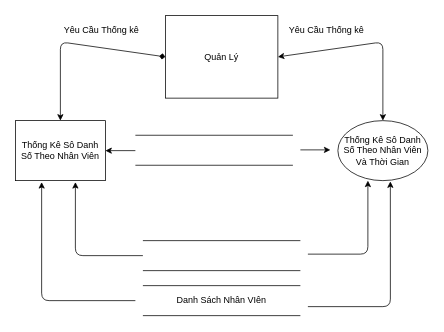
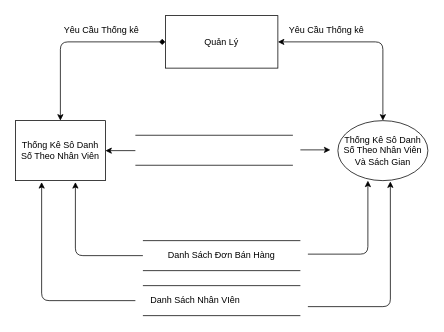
node "Quản Lý": size 113x83 -> 113x53
node "Thống Kê Sô Danh Số Theo Nhân Viên Và Thời Gian": label "Thống Kê Sô Danh Số Theo Nhân Viên Và Thời Gian" -> "Thống Kê Sô Danh Số Theo Nhân Viên Và Sách Gian"
node "Danh Sách Đơn Bán Hàng": added
node "Danh Sách Nhân VIên": moved (222, 300) -> (195, 300)
